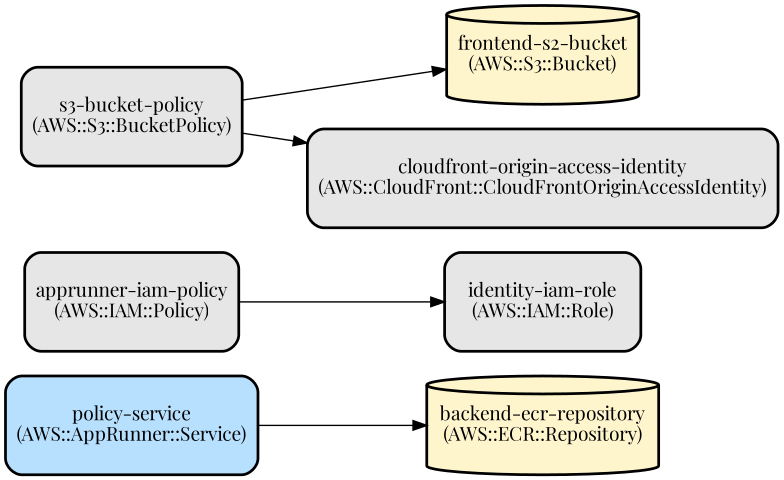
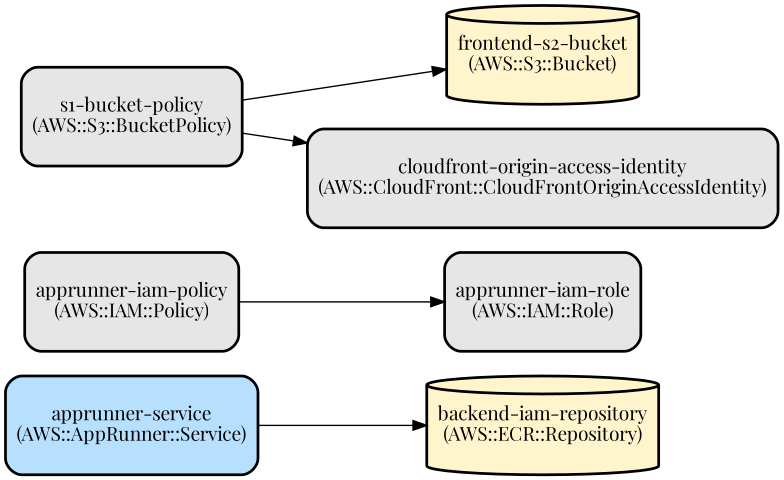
node "s3-bucket-policy (AWS::S3::BucketPolicy)": label "s3-bucket-policy (AWS::S3::BucketPolicy)" -> "s1-bucket-policy (AWS::S3::BucketPolicy)"
node "identity-iam-role (AWS::IAM::Role)": label "identity-iam-role (AWS::IAM::Role)" -> "apprunner-iam-role (AWS::IAM::Role)"
node "policy-service (AWS::AppRunner::Service)": label "policy-service (AWS::AppRunner::Service)" -> "apprunner-service (AWS::AppRunner::Service)"
node "backend-ecr-repository (AWS::ECR::Repository)": label "backend-ecr-repository (AWS::ECR::Repository)" -> "backend-iam-repository (AWS::ECR::Repository)"
